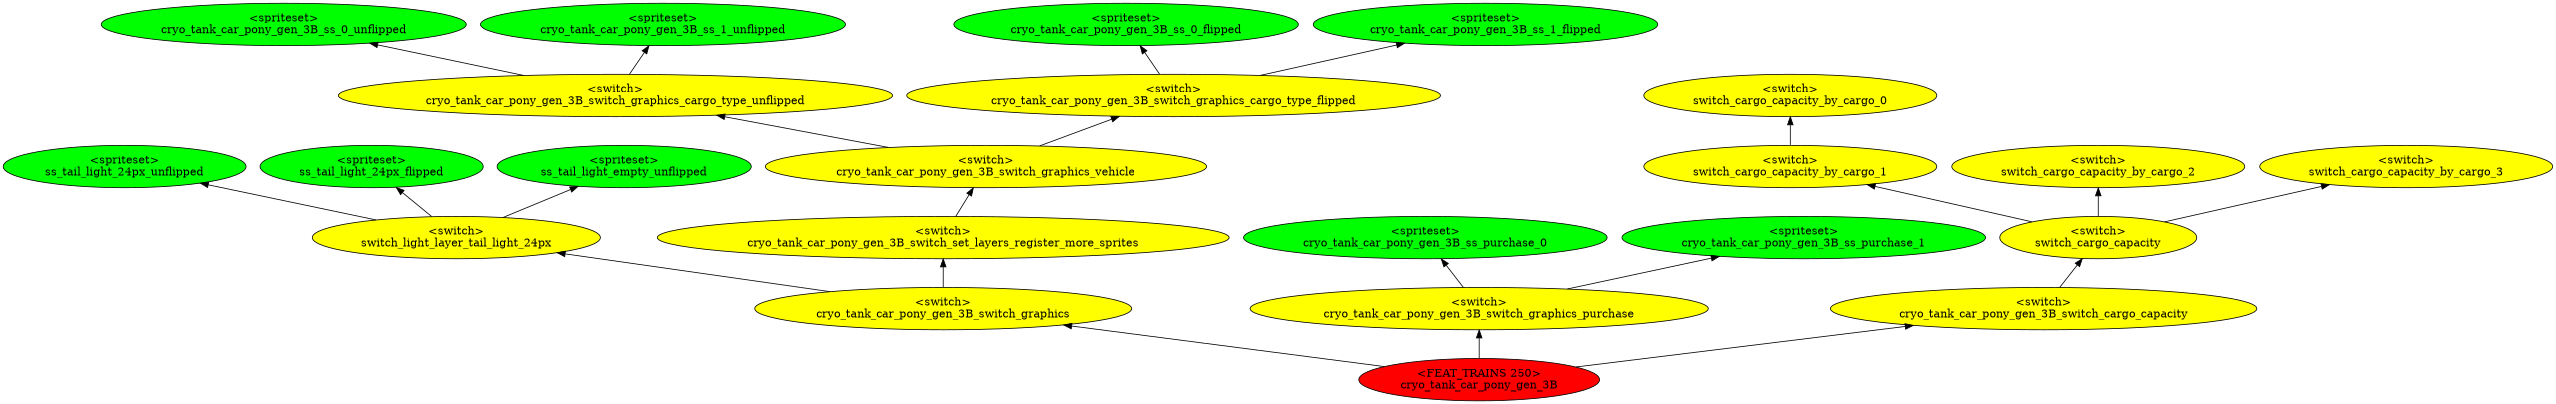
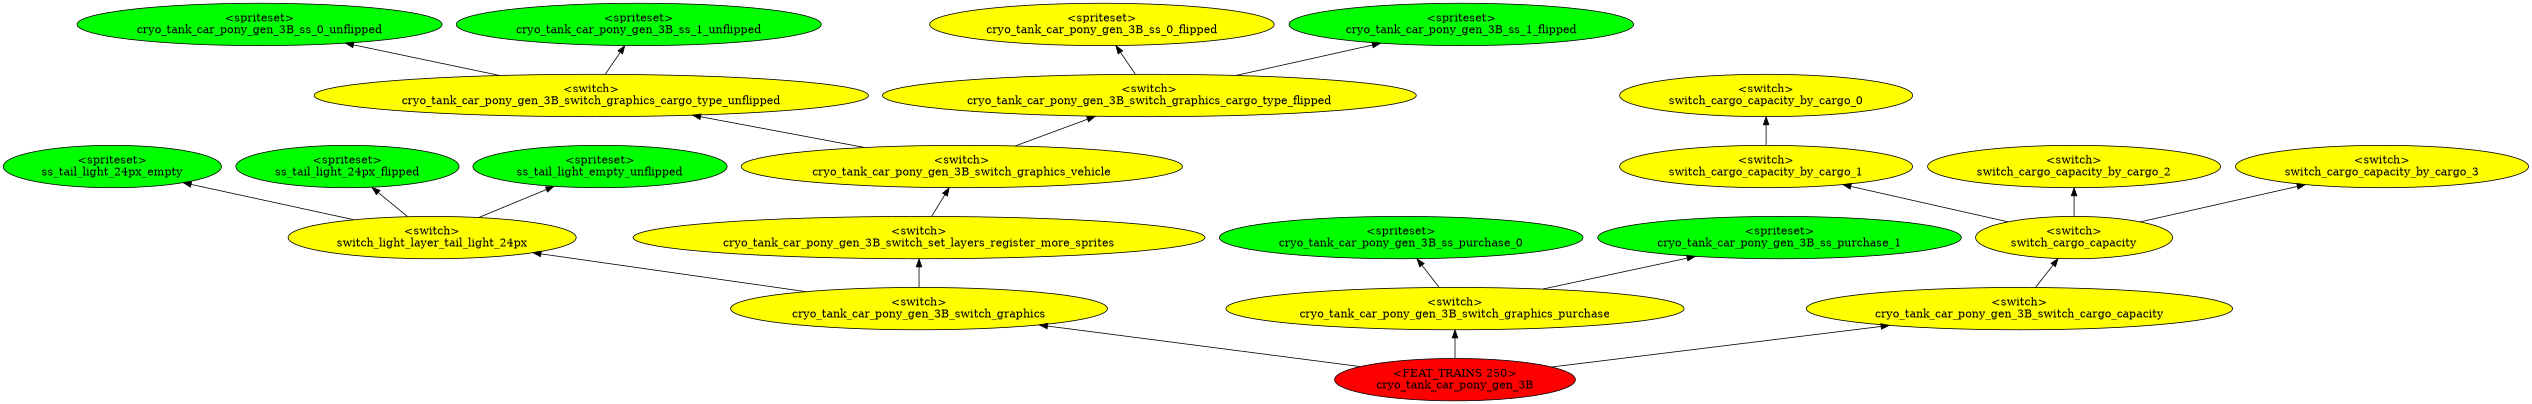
node "<spriteset> cryo_tank_car_pony_gen_3B_ss_0_flipped": fillcolor green -> yellow
node "<spriteset> ss_tail_light_24px_unflipped": label "<spriteset> ss_tail_light_24px_unflipped" -> "<spriteset> ss_tail_light_24px_empty"
